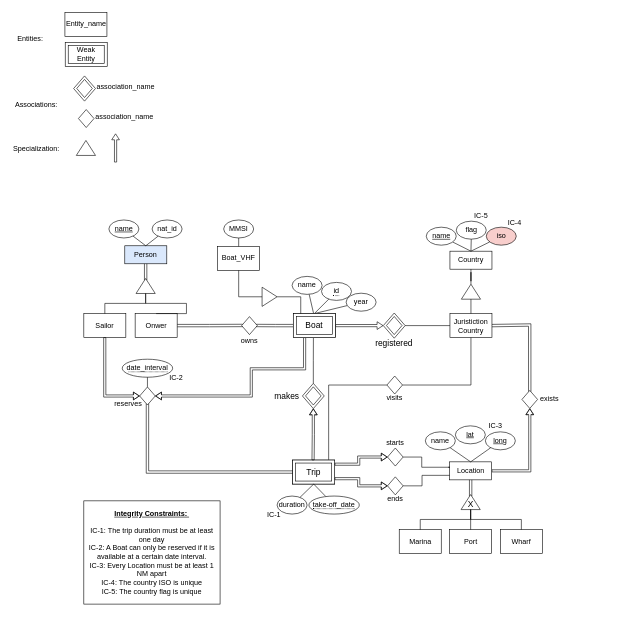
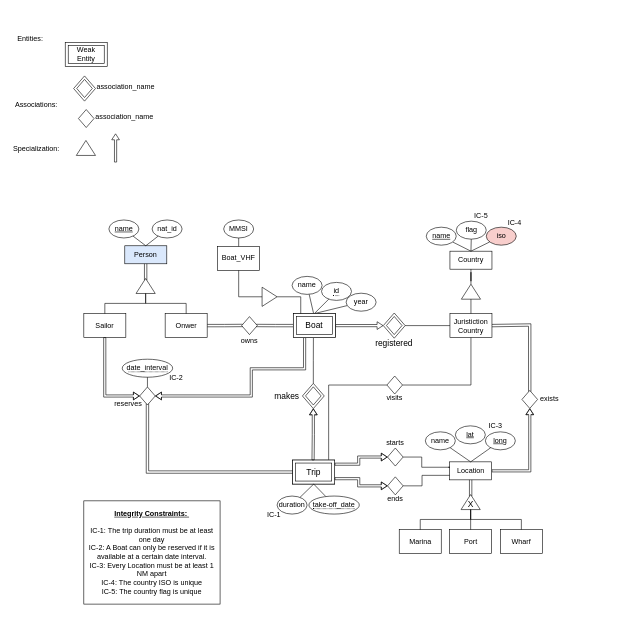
node "Entity_name": removed
node "Onwer": moved (156, 326) -> (186, 326)
